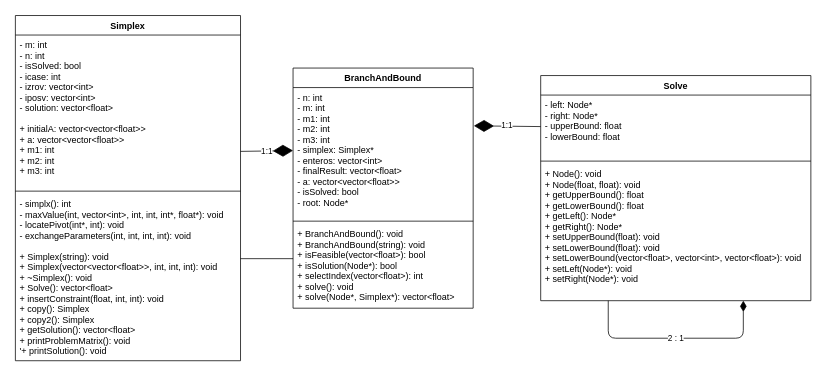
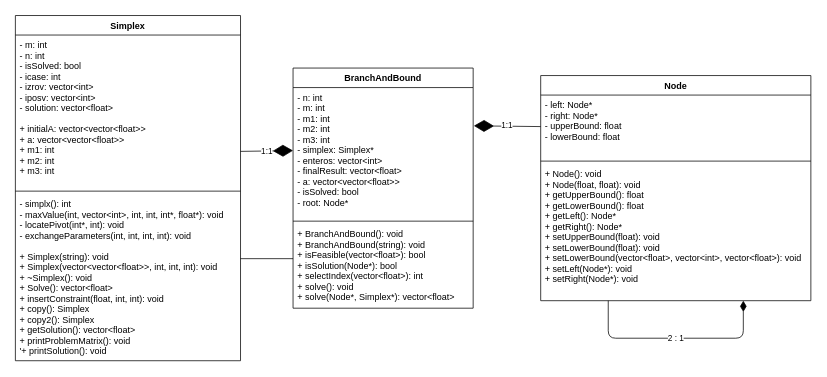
node "Solve": label "Solve" -> "Node"
